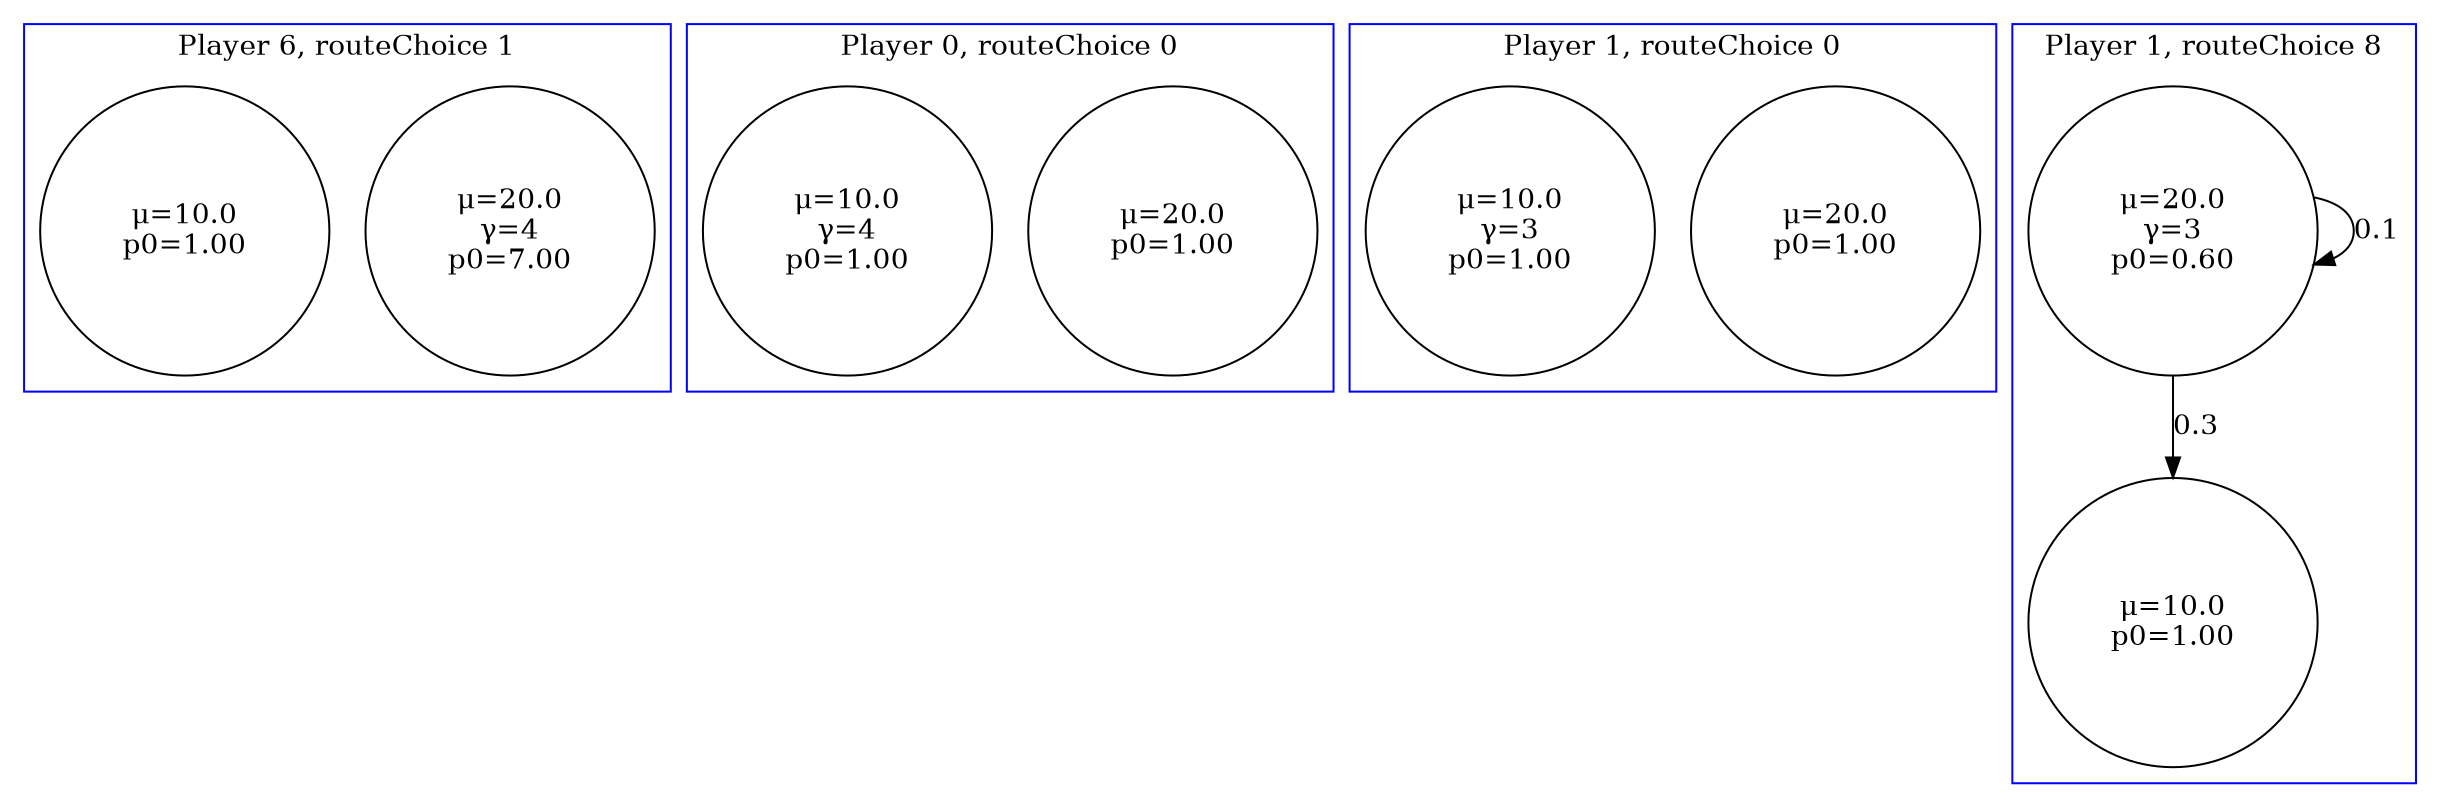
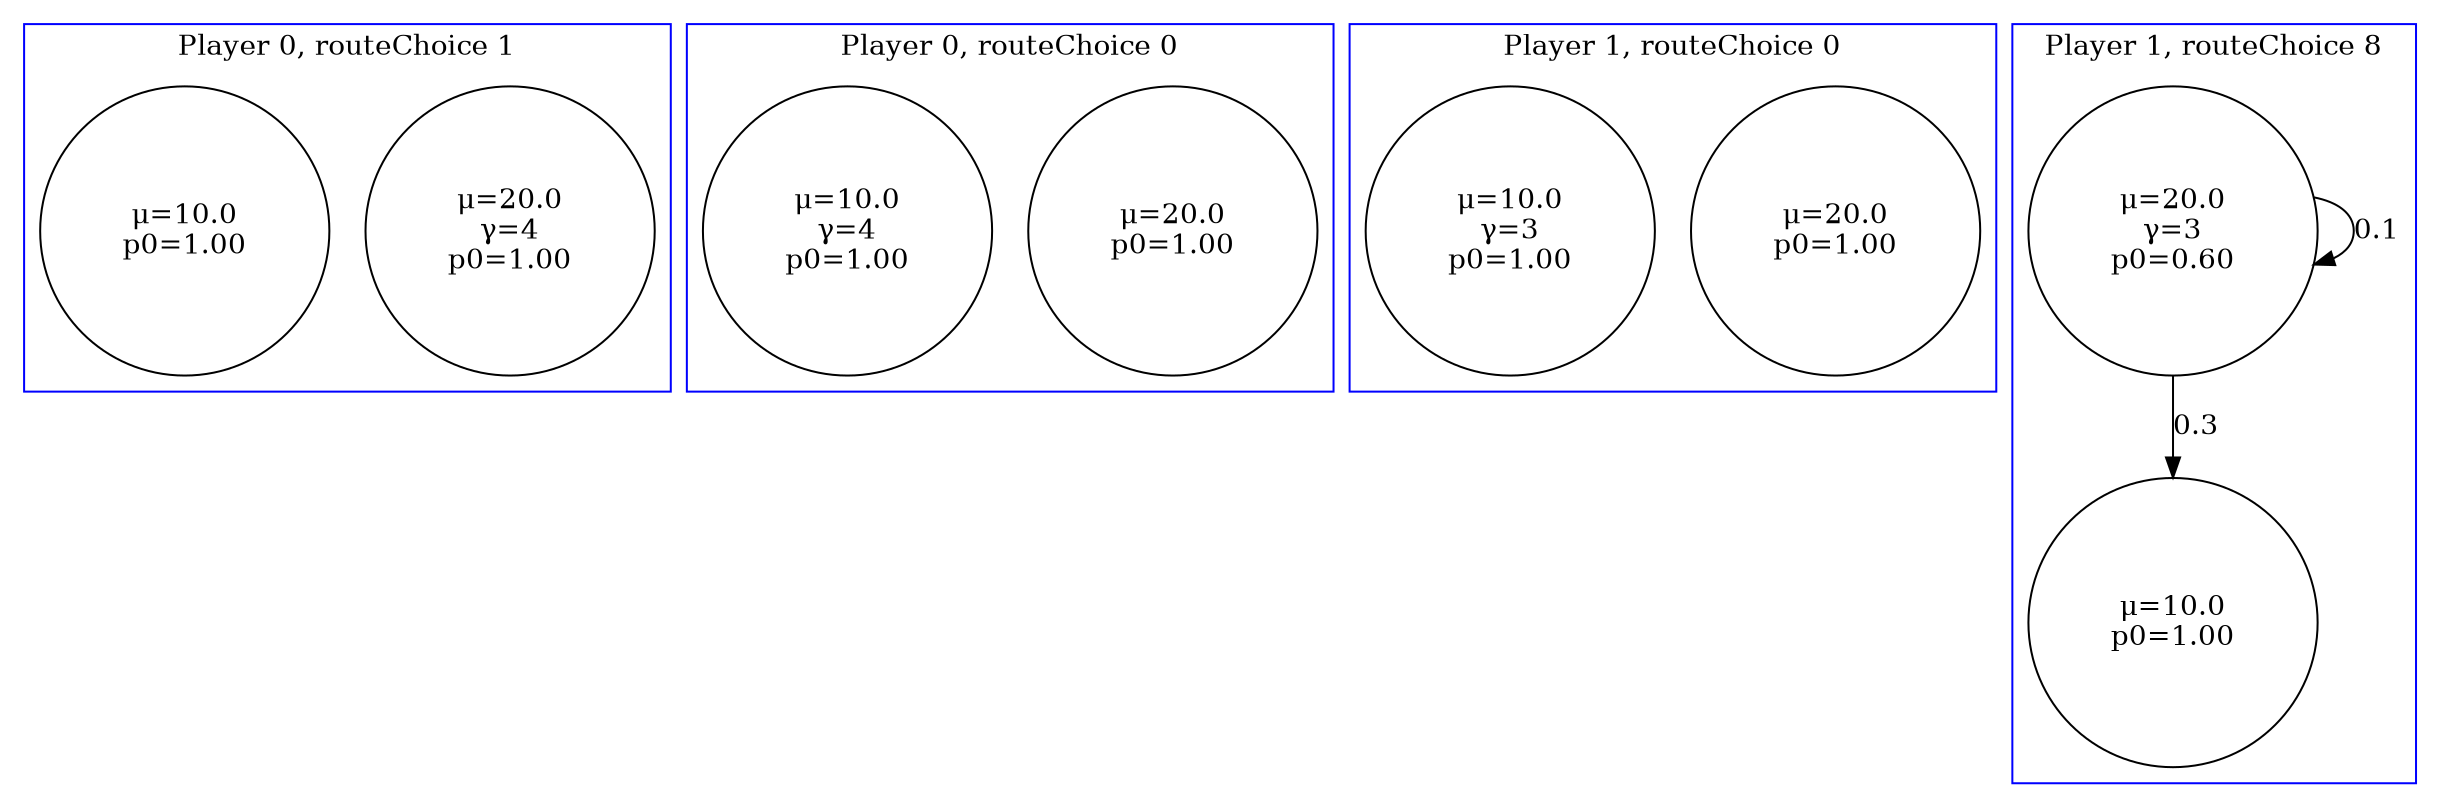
cluster "Player 6, routeChoice 1": label "Player 6, routeChoice 1" -> "Player 0, routeChoice 1"
node "μ=20.0 γ=4 p0=7.00": label "μ=20.0 γ=4 p0=7.00" -> "μ=20.0 γ=4 p0=1.00"
